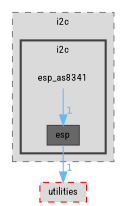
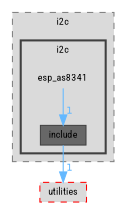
node "esp": label "esp" -> "include"
